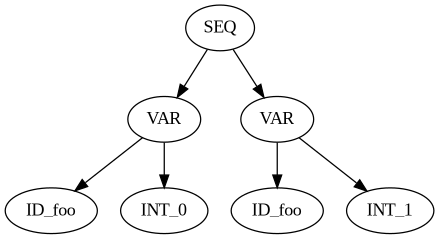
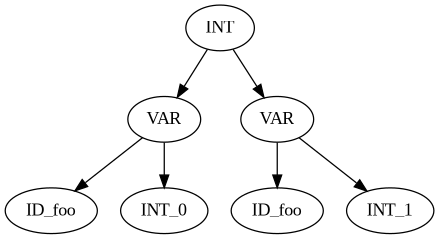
node "SEQ": label "SEQ" -> "INT"
